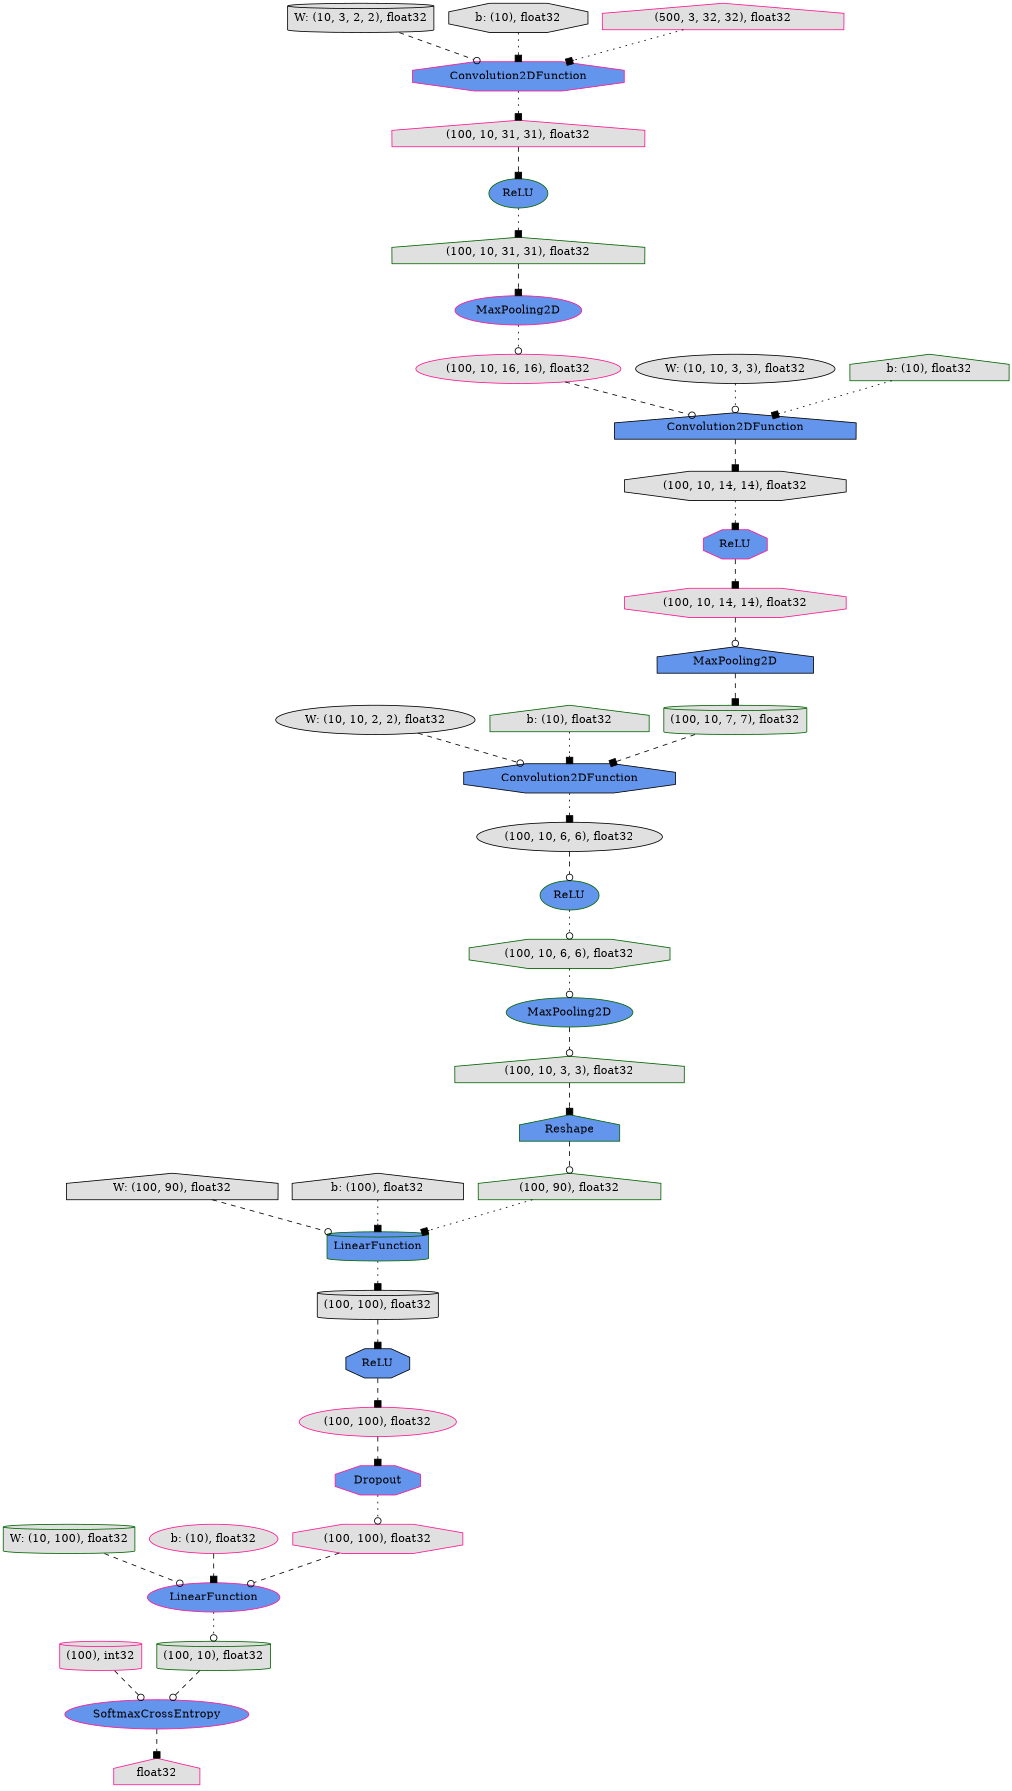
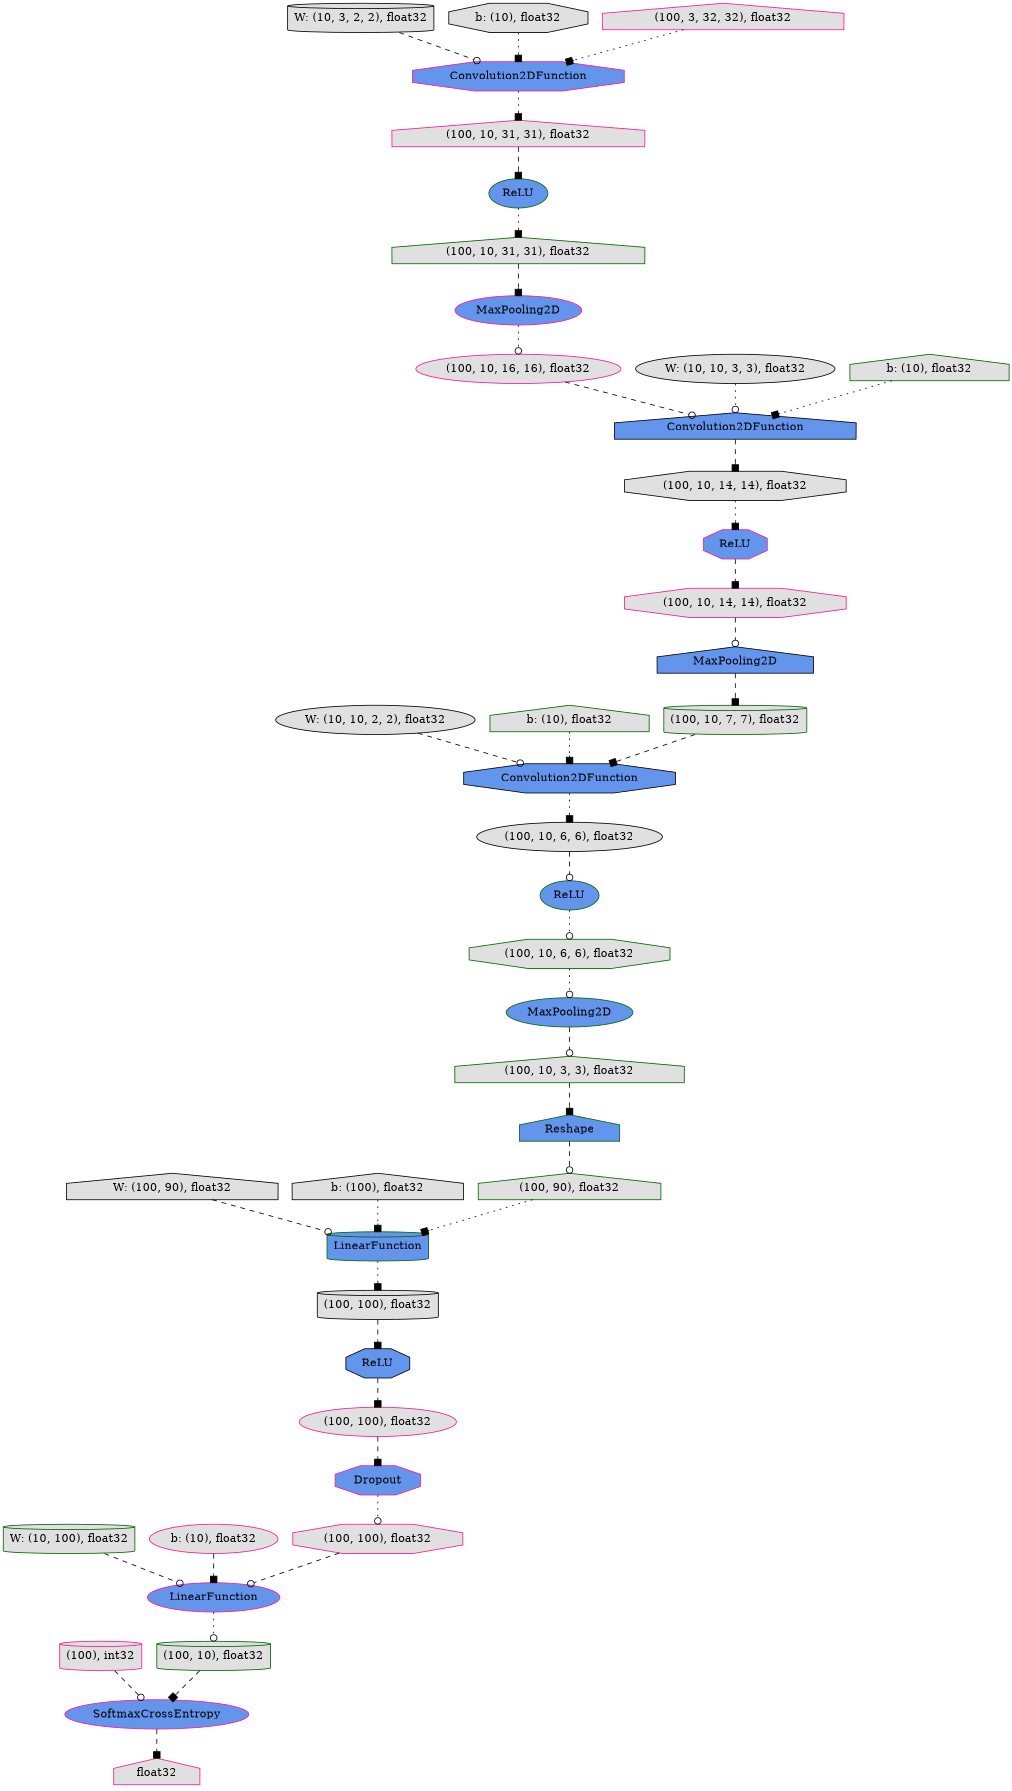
node "(500, 3, 32, 32), float32": label "(500, 3, 32, 32), float32" -> "(100, 3, 32, 32), float32"
edge "(100, 10), float32" -> "SoftmaxCrossEntropy": arrowhead odot -> box
